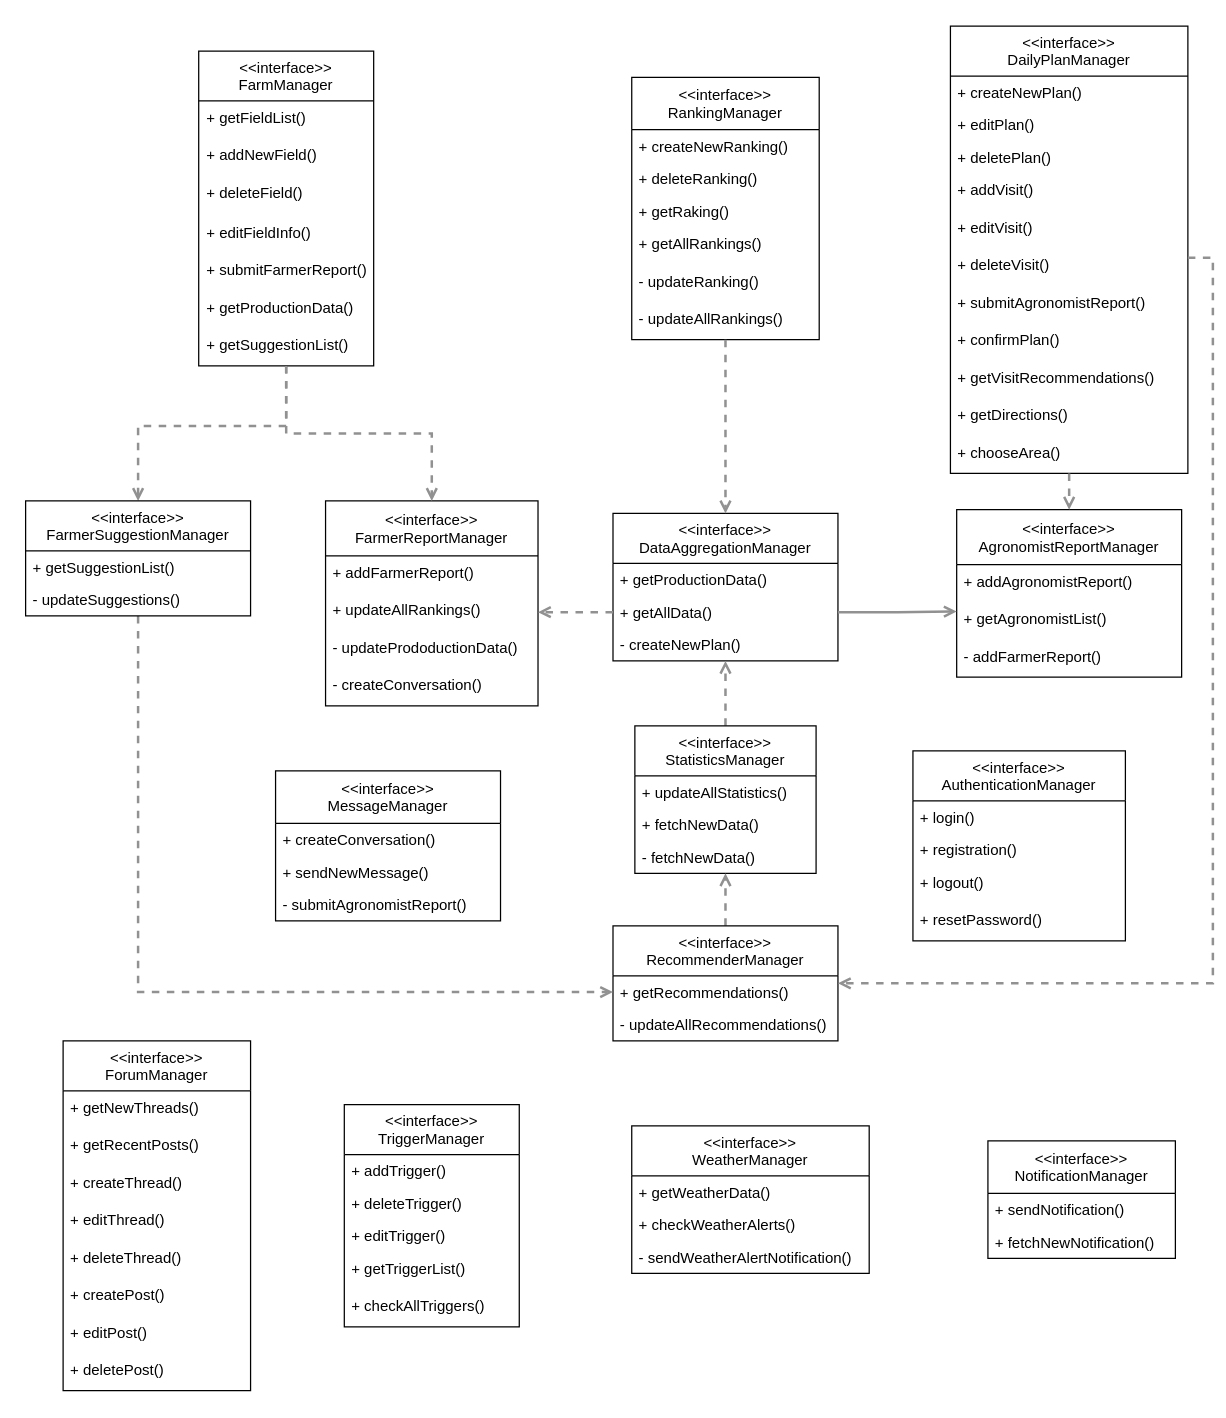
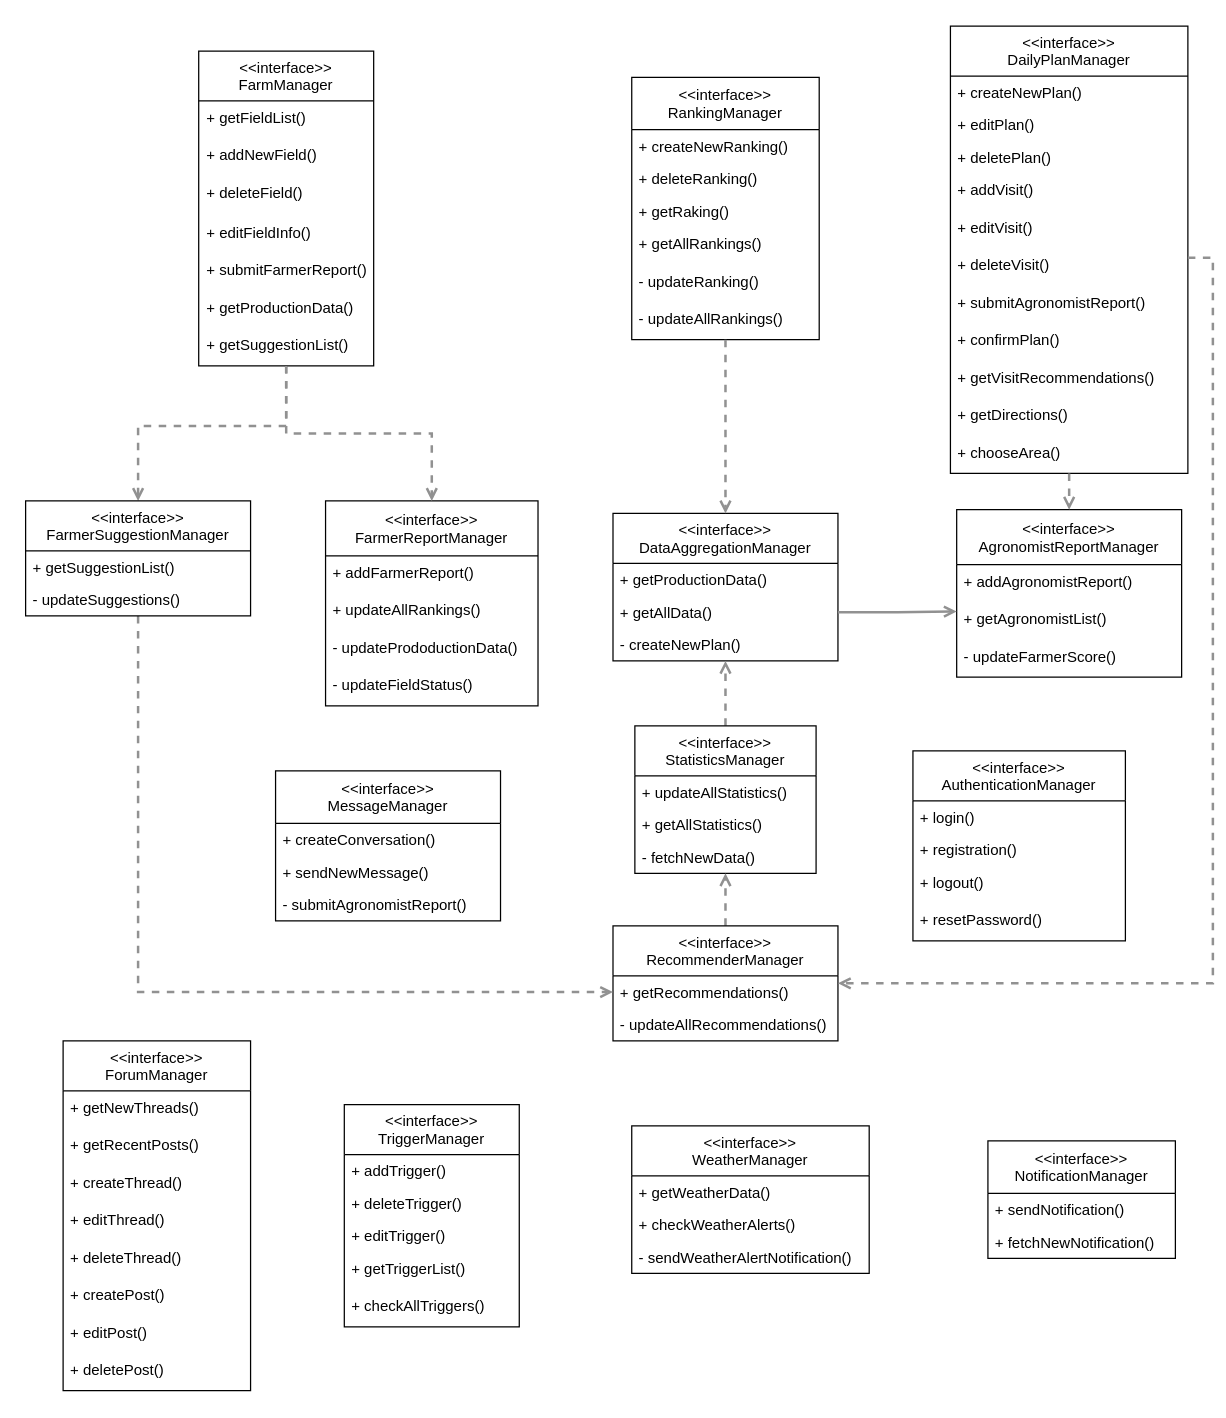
edge "+ getAllData()" -> "+ updateAllRankings()": removed
node "- addFarmerReport()": label "- addFarmerReport()" -> "- updateFarmerScore()"
node "- createConversation()": label "- createConversation()" -> "- updateFieldStatus()"
node "+ fetchNewData()": label "+ fetchNewData()" -> "+ getAllStatistics()"
